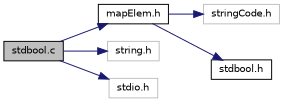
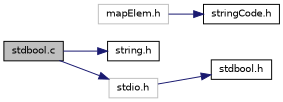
node "mapElem.h": color black -> grey75
node "stringCode.h": color grey75 -> black
edge "stdbool.c" -> "mapElem.h": removed
edge "mapElem.h" -> "stdbool.h": now "stdio.h" -> "stdbool.h"
node "string.h": color grey75 -> black
